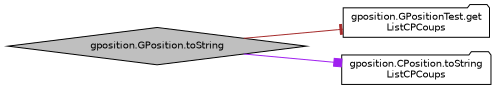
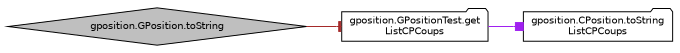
edge "gposition.GPosition.toString" -> "gposition.CPosition.toString ListCPCoups": now "gposition.GPositionTest.get ListCPCoups" -> "gposition.CPosition.toString ListCPCoups"
